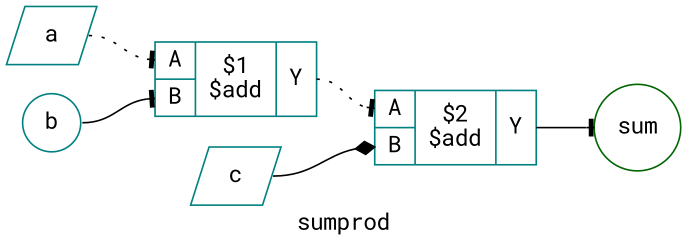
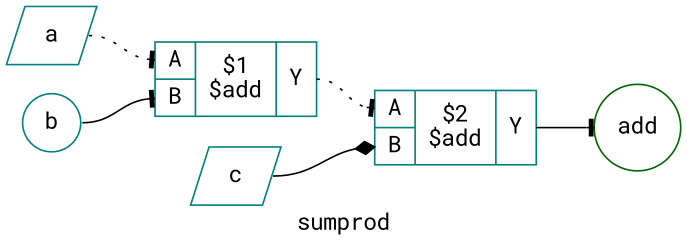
node "sum": label "sum" -> "add"
